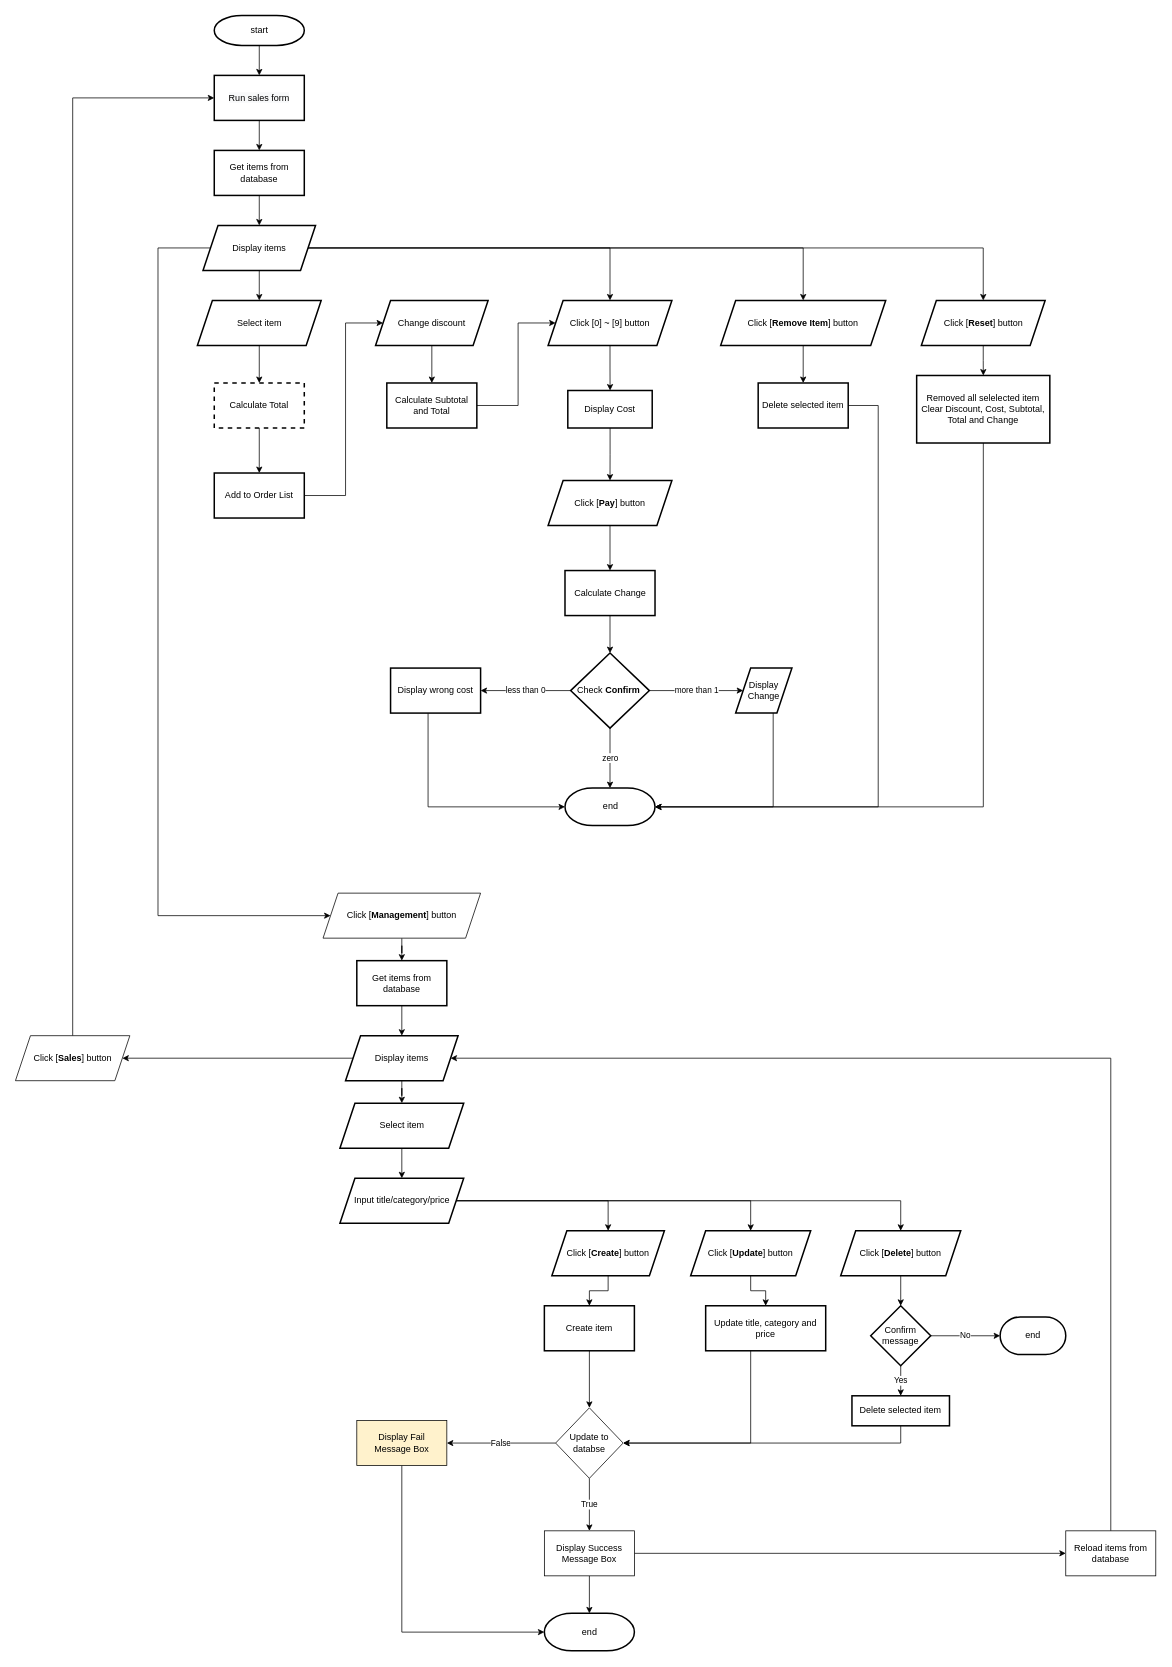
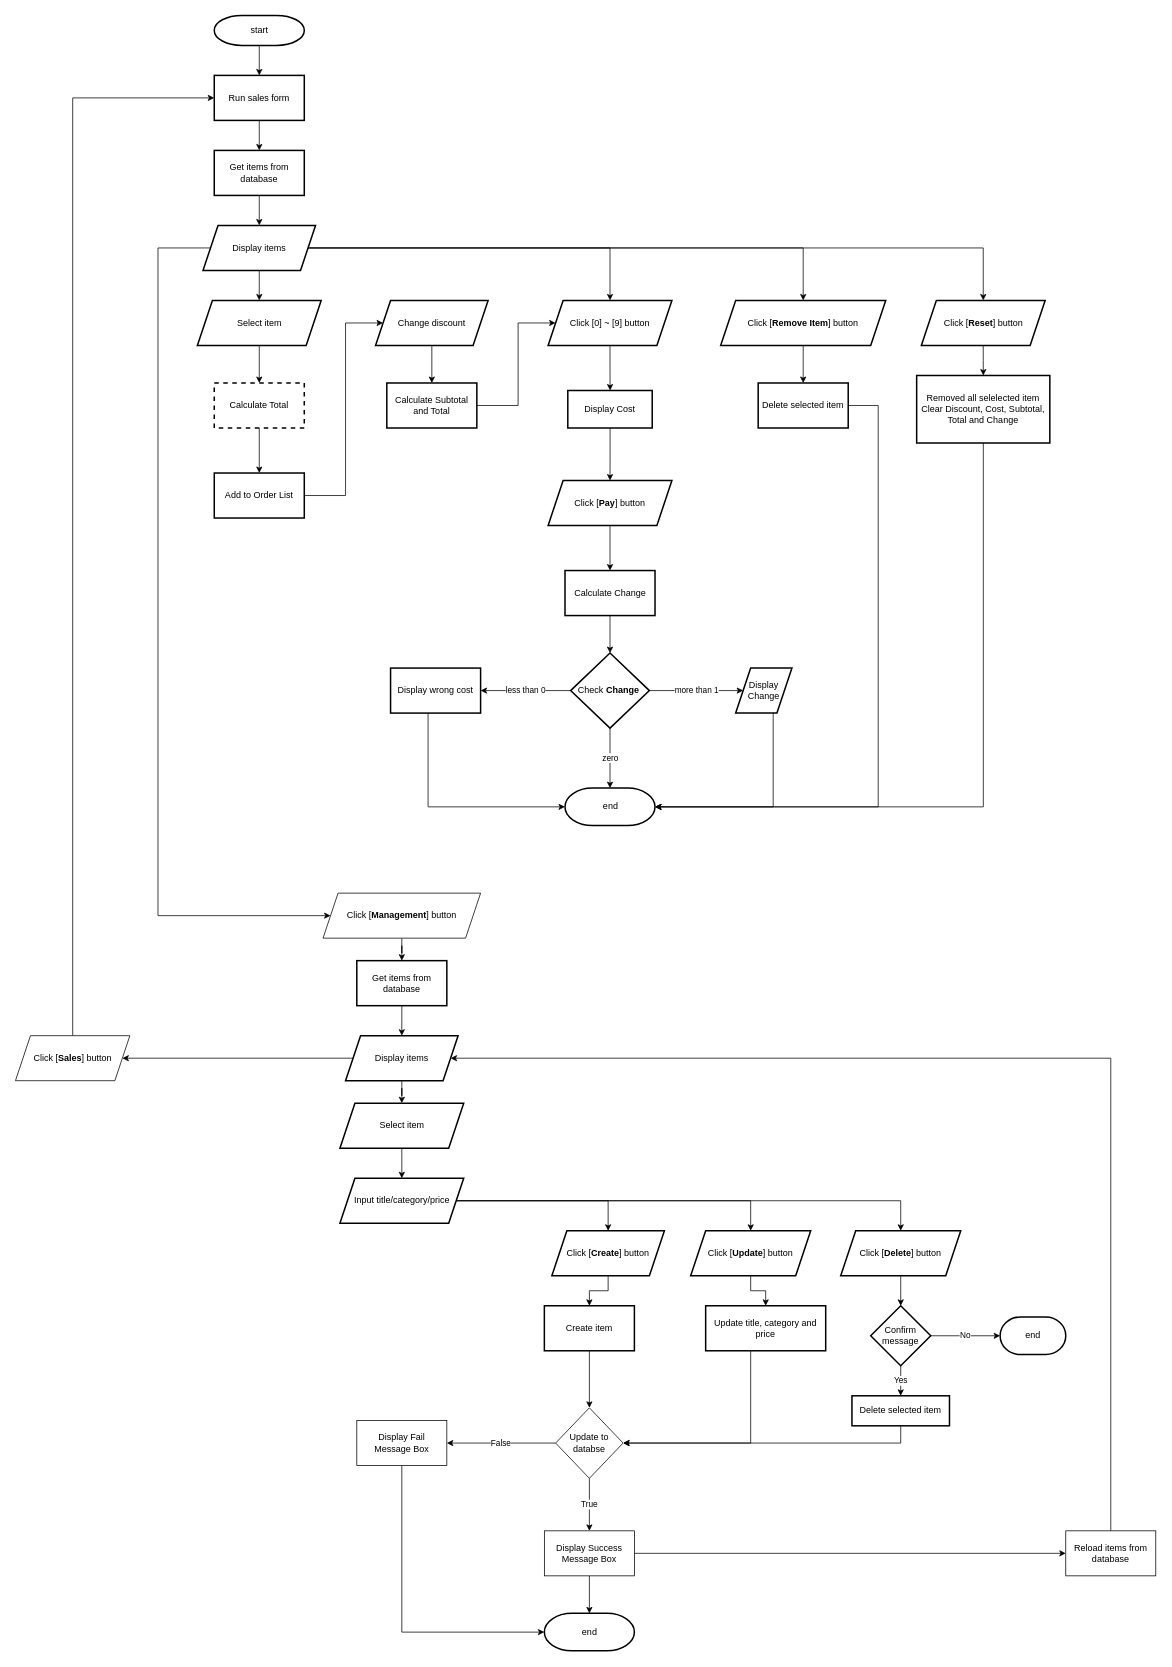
node "Check Confirm": label "Check Confirm" -> "Check Change"
node "Display Fail Message Box": fillcolor #fff2cc -> #ffffff
